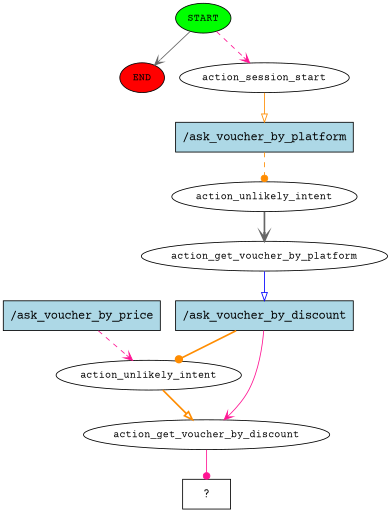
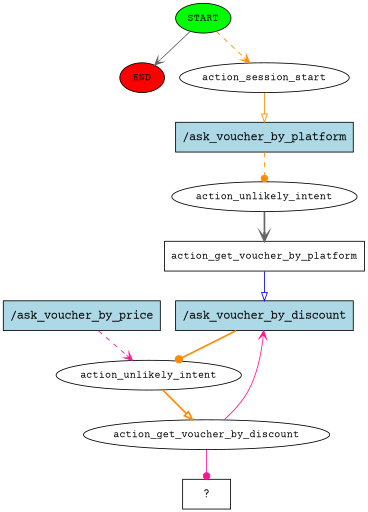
edge "START" -> "action_session_start": color deeppink -> darkorange
node "action_get_voucher_by_platform": shape ellipse -> box
edge "/ask_voucher_by_discount" -> "action_get_voucher_by_discount": reversed
